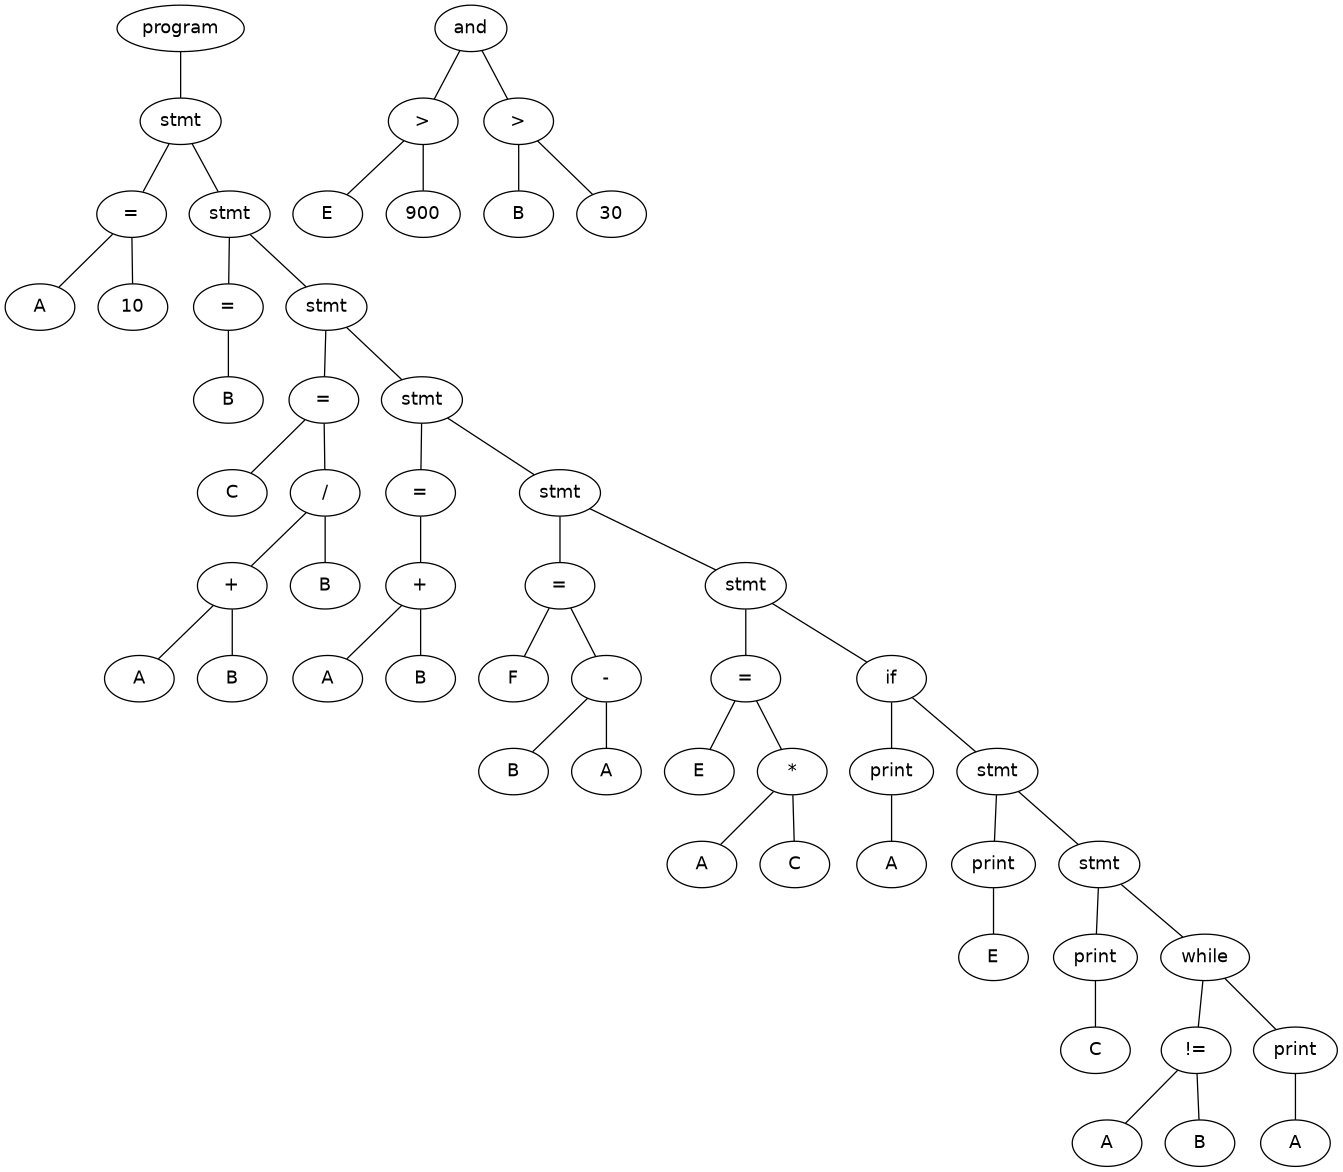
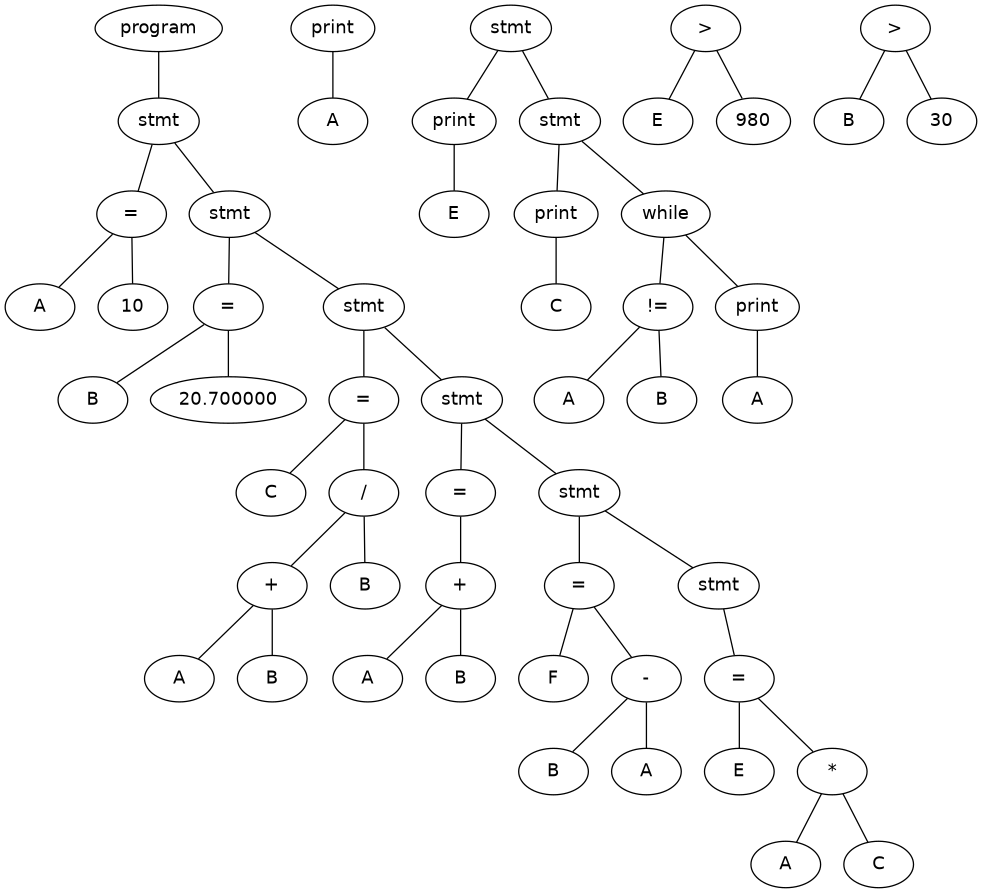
node "and": removed
node "900": label "900" -> "980"
node "20.700000": added
node "if": removed
